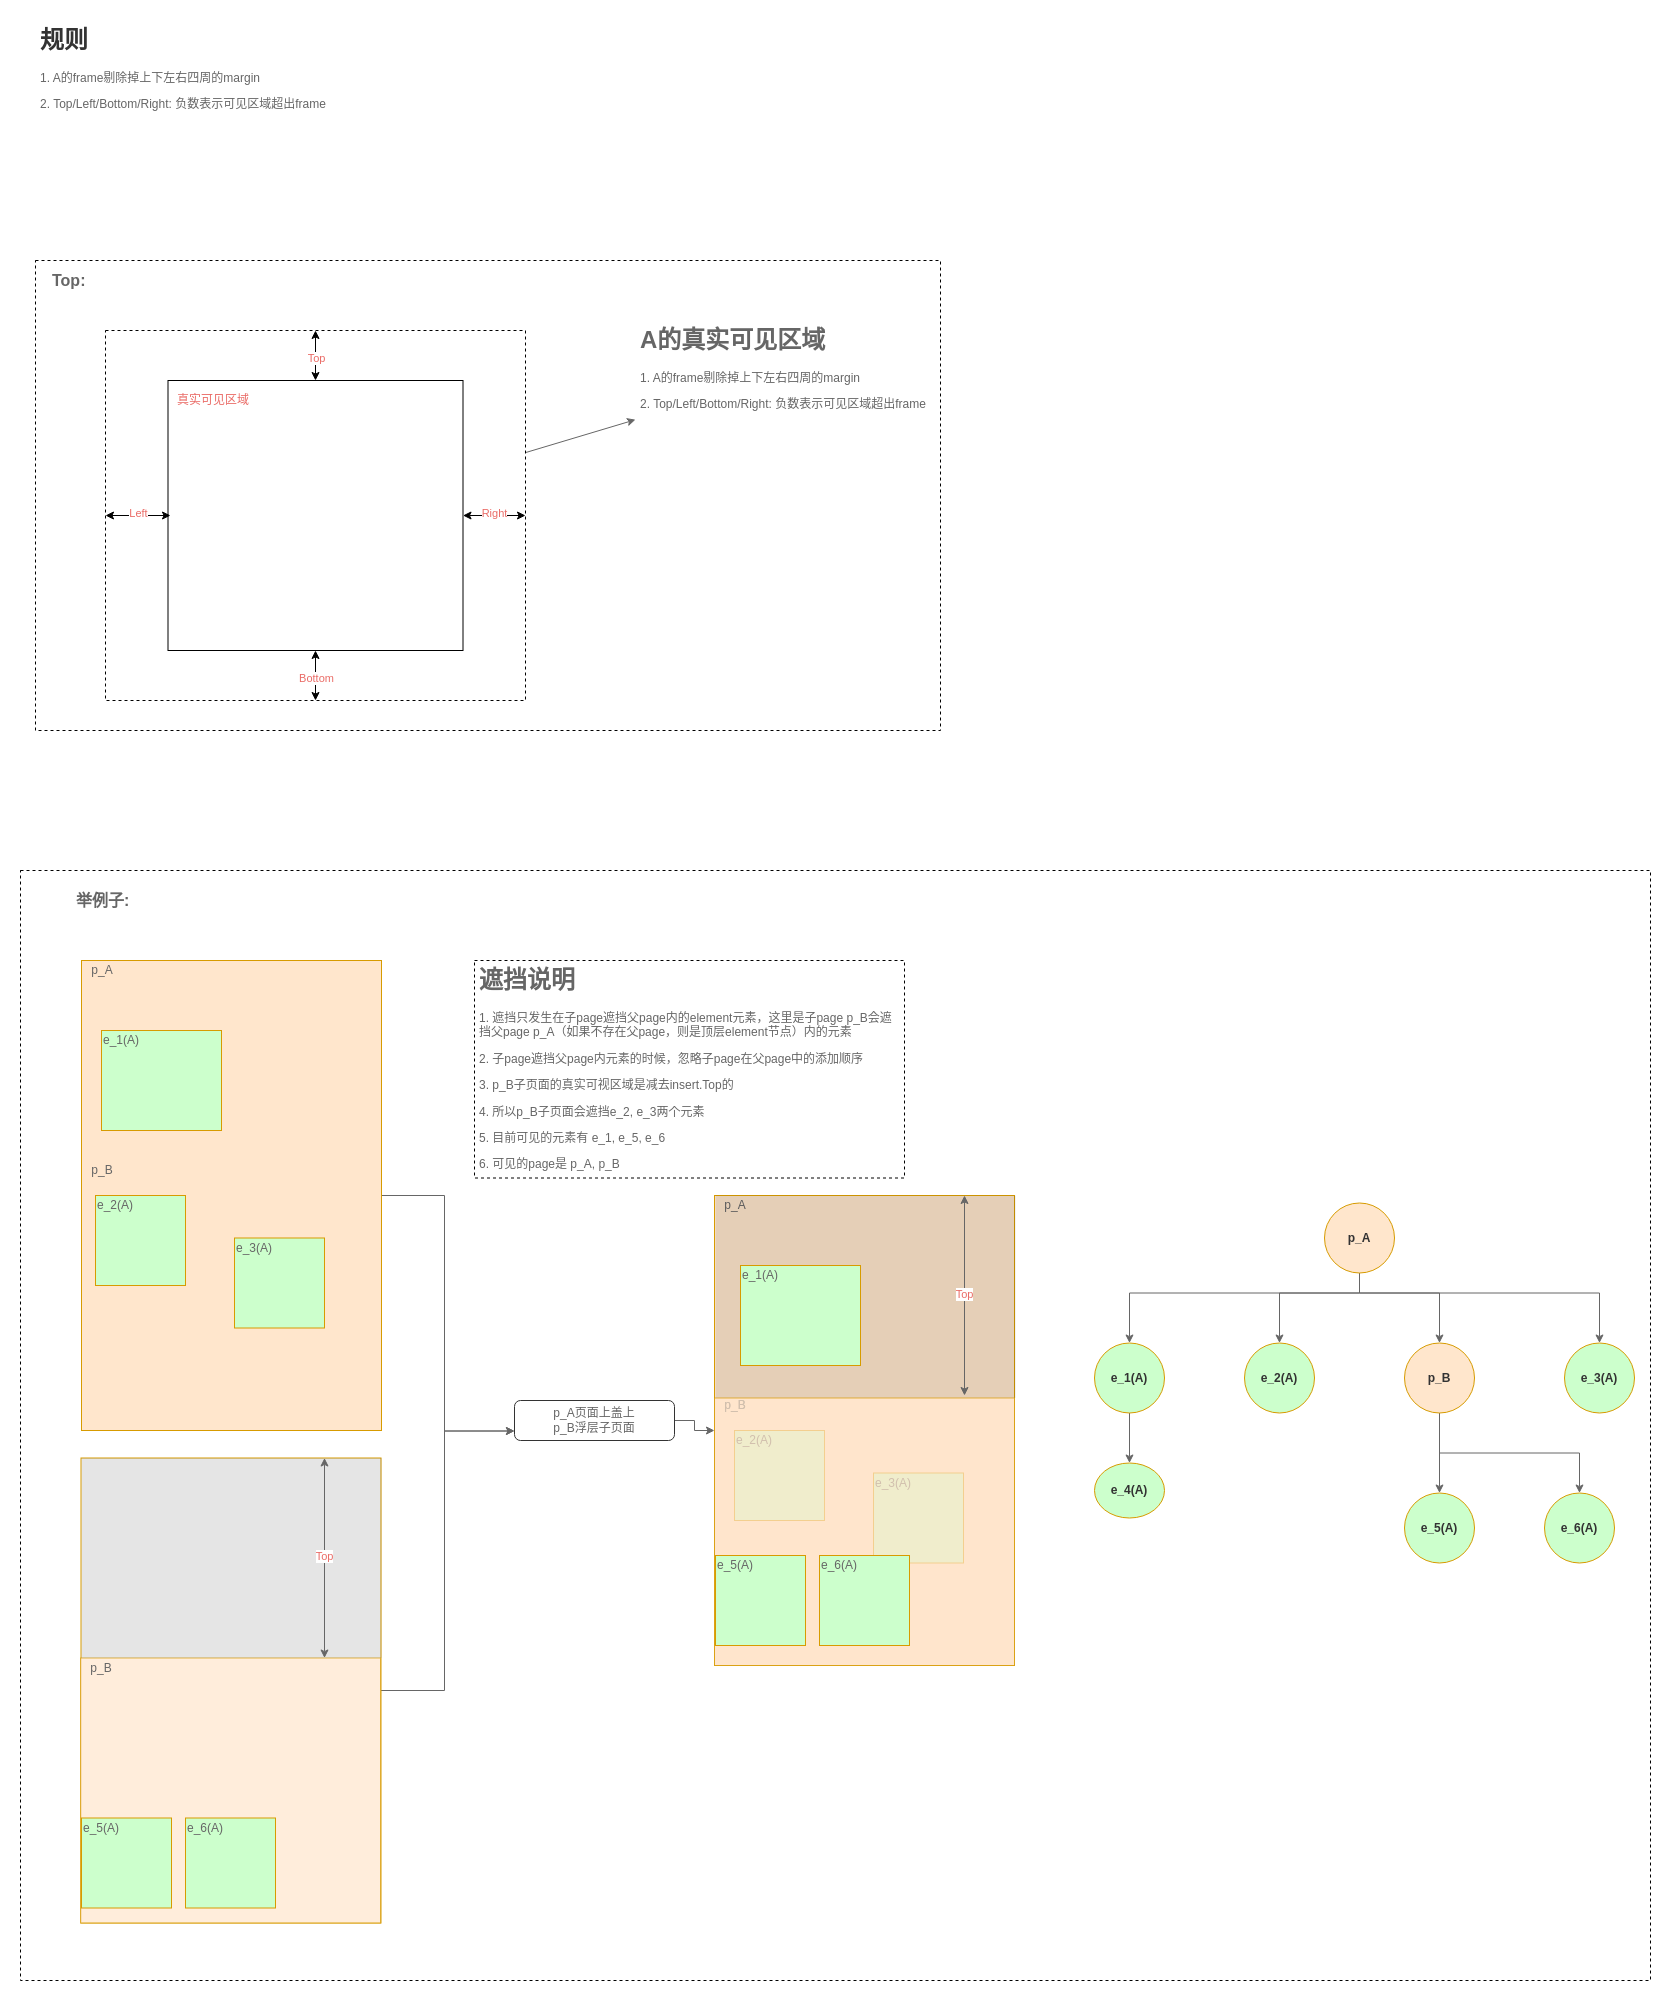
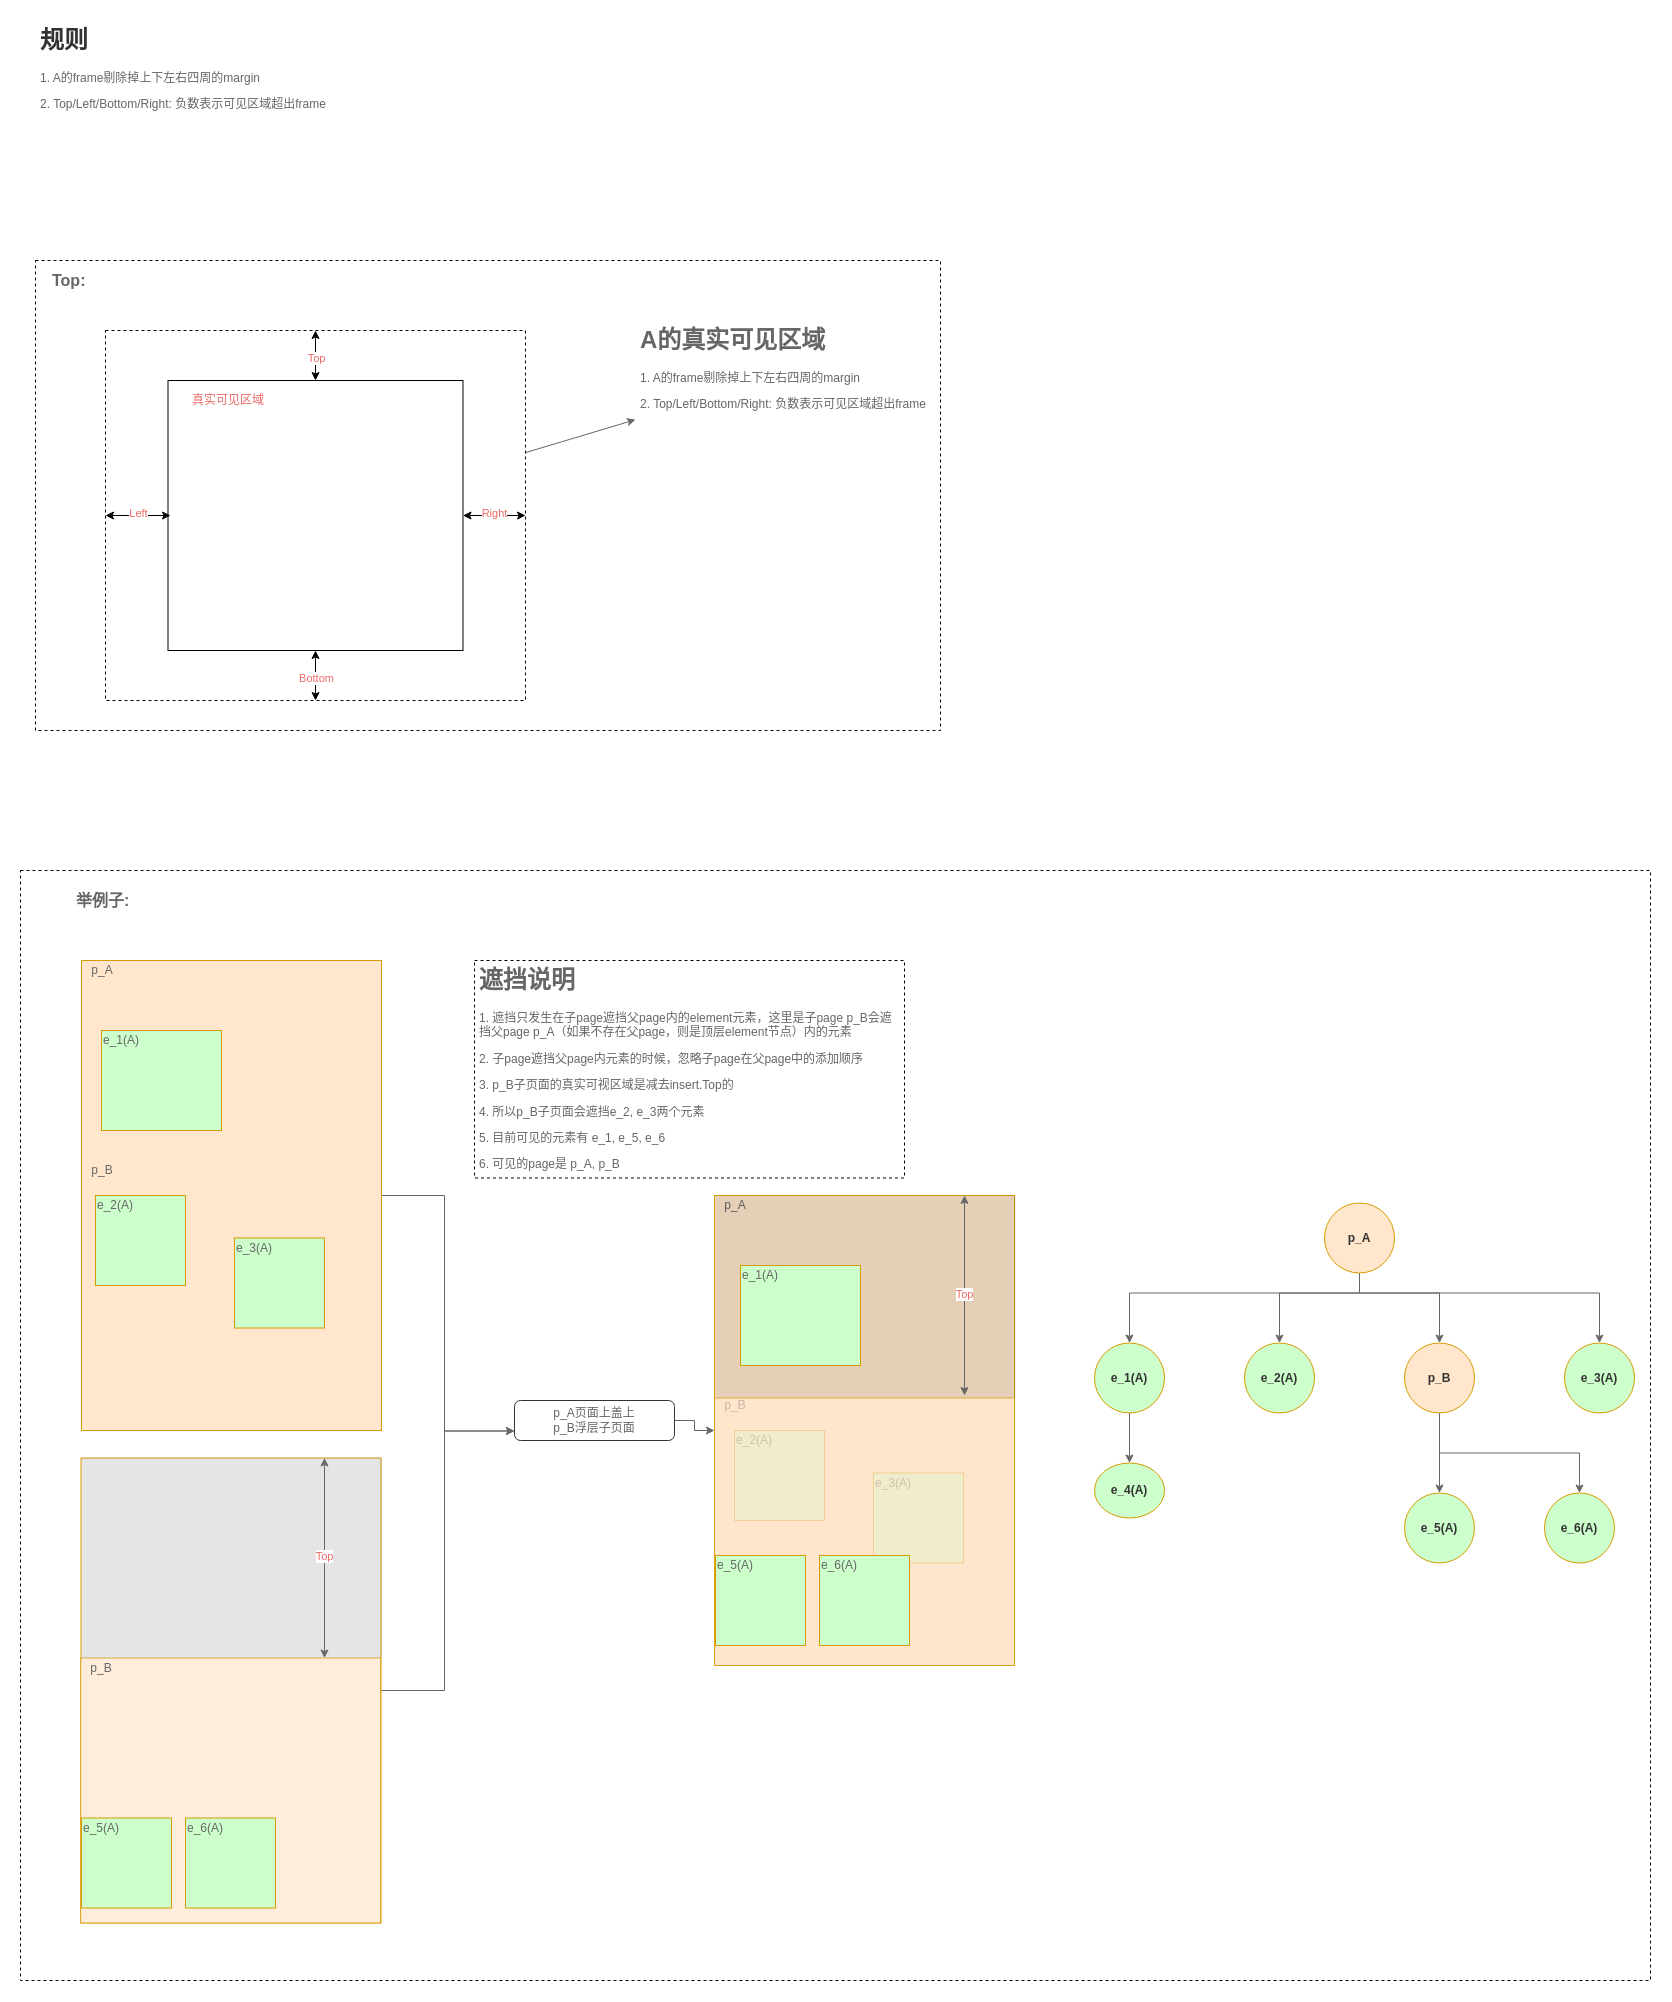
node "真实可见区域": moved (216, 401) -> (231, 401)
